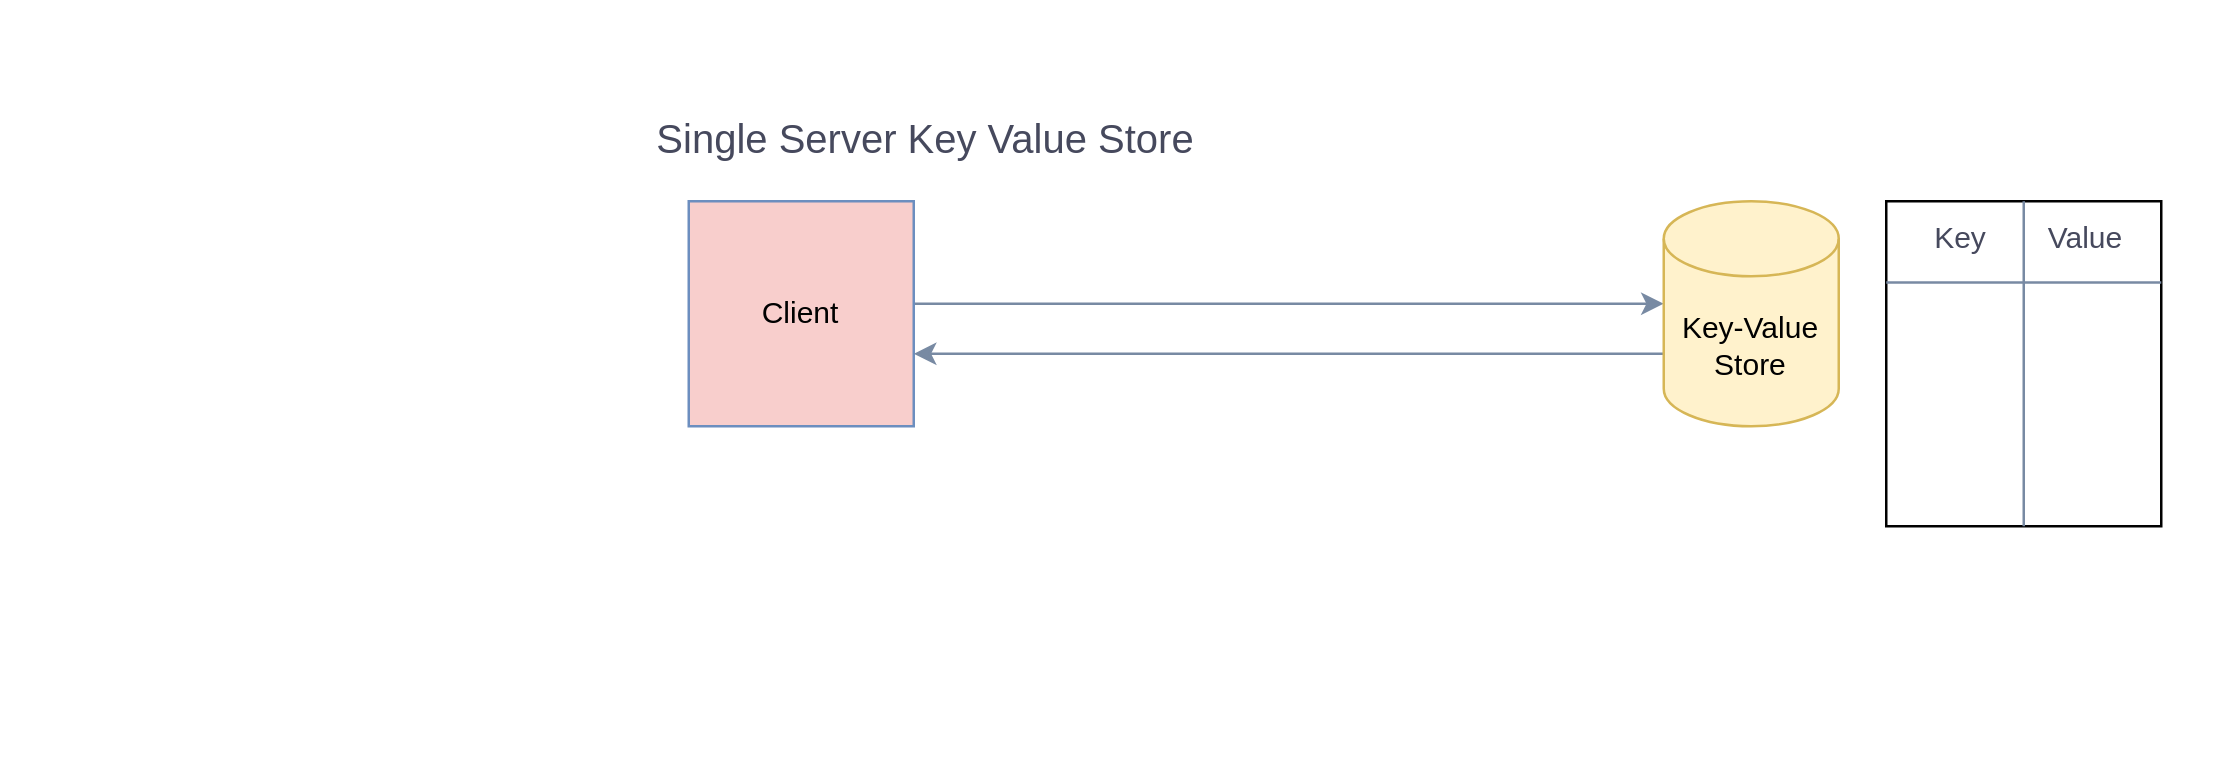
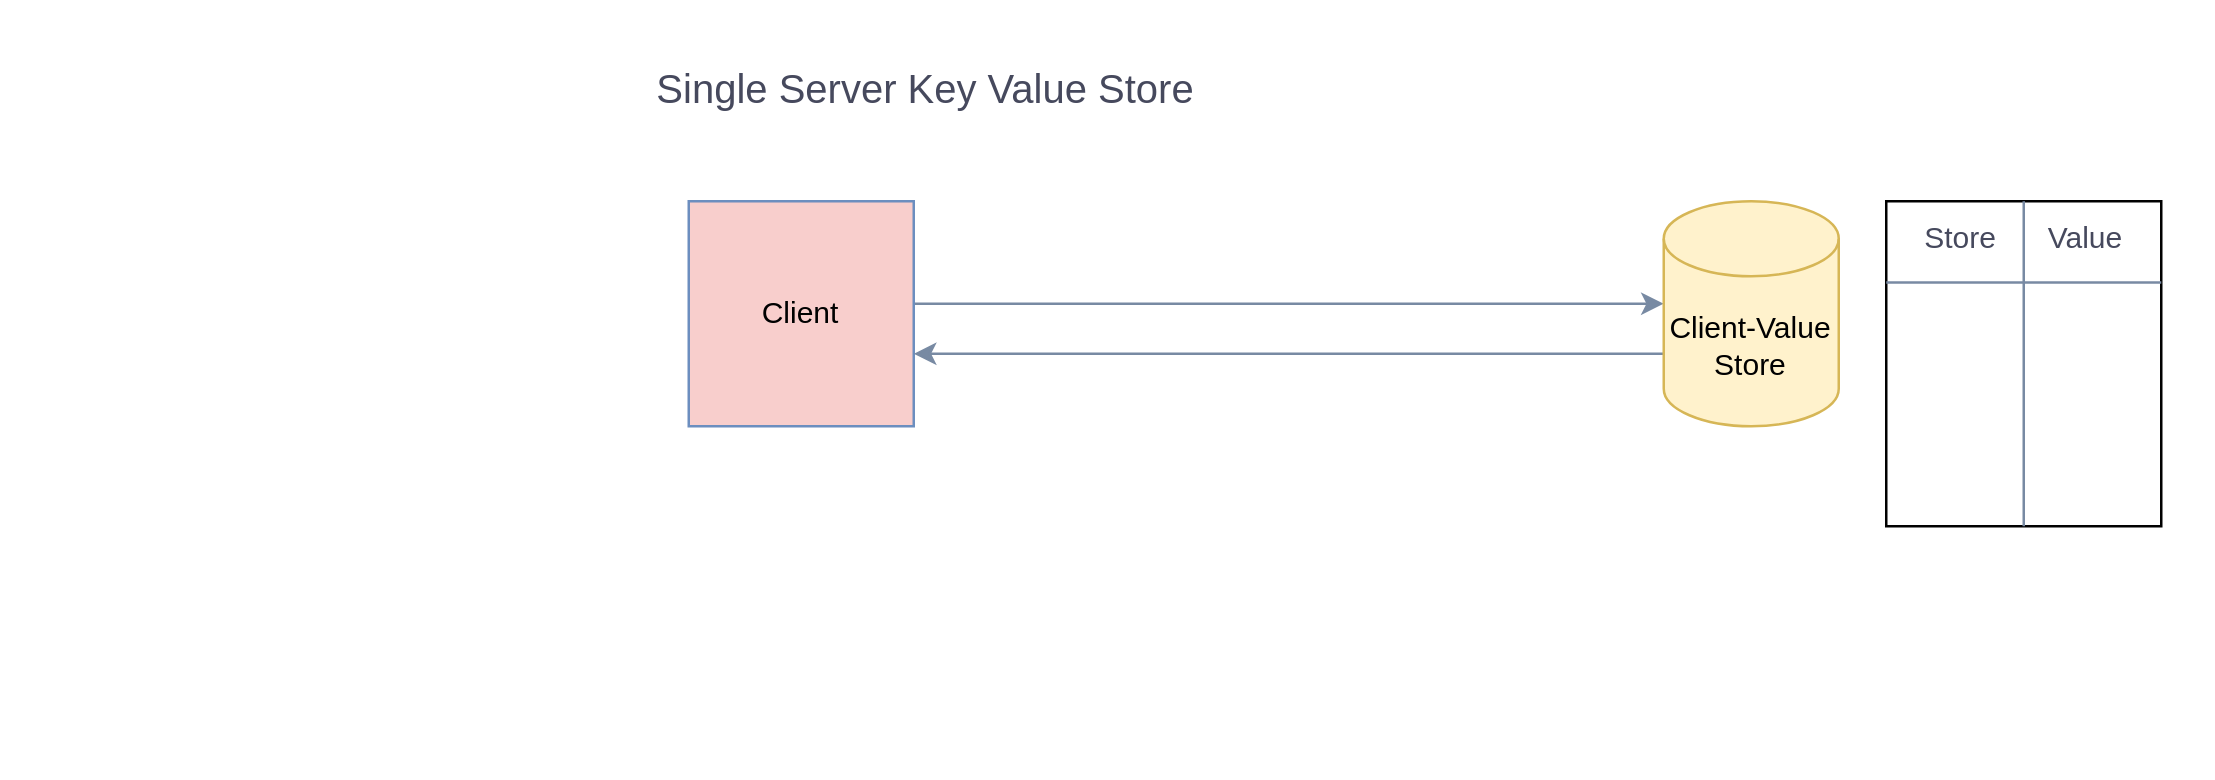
node "Single Server Key Value Store": moved (926, 139) -> (926, 89)
node "Key": label "Key" -> "Store"
node "Key-Value Store": label "Key-Value Store" -> "Client-Value Store"
